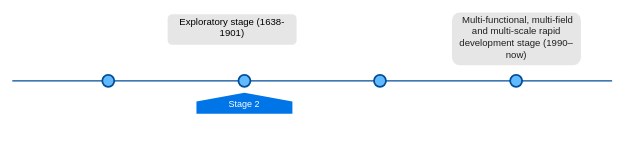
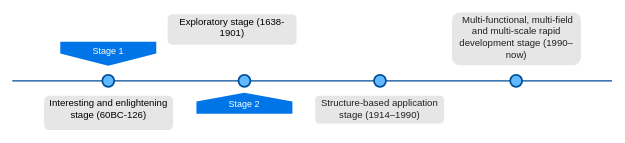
node "Stage 1": added
node "Structure-based application stage (1914–1990)": added
node "Interesting and enlightening stage (60BC-126)": added
